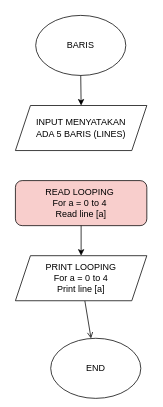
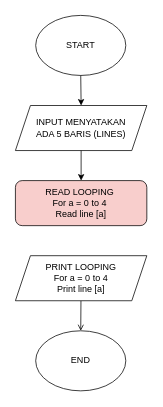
node "BARIS": label "BARIS" -> "START"
edge "INPUT MENYATAKAN ADA 5 BARIS (LINES)" -> "READ LOOPING For a = 0 to 4 Read line [a]": added
edge "READ LOOPING For a = 0 to 4 Read line [a]" -> "PRINT LOOPING For a = 0 to 4 Print line [a]": removed
node "END": moved (96, 368) -> (81, 360)
